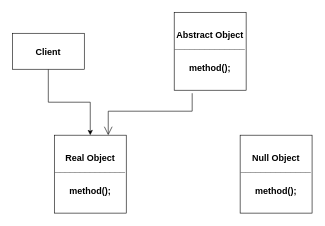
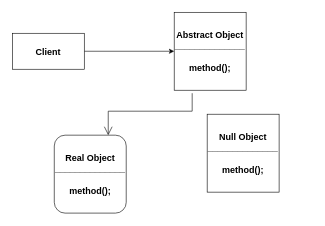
edge "Client" -> "Real Object ______________ method();": now "Client" -> "Abstract Object ______________ method();"
node "Real Object ______________ method();": shape rectangle -> rounded rectangle
node "Null Object ______________ method();": moved (276, 174) -> (243, 153)
